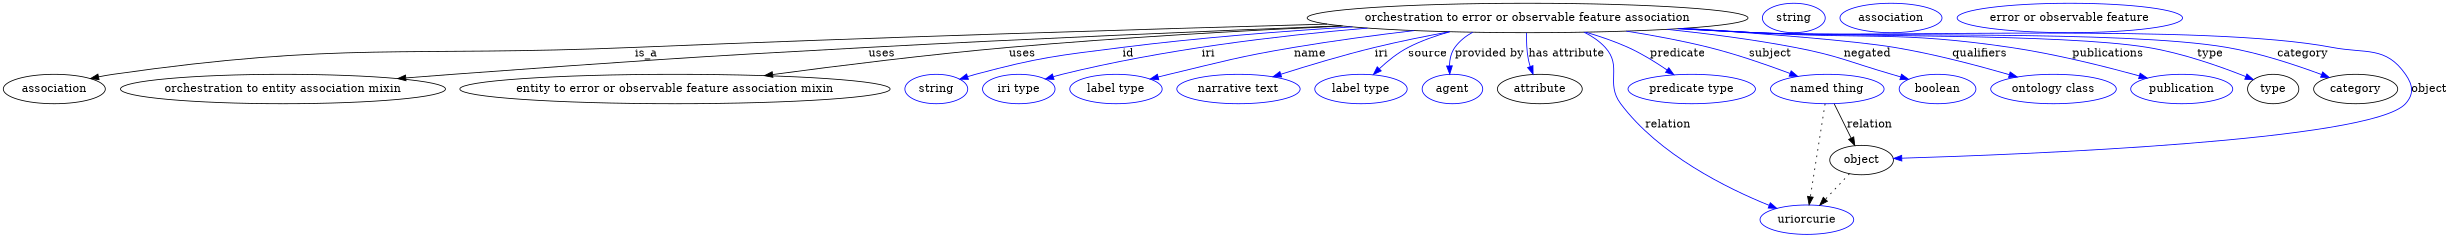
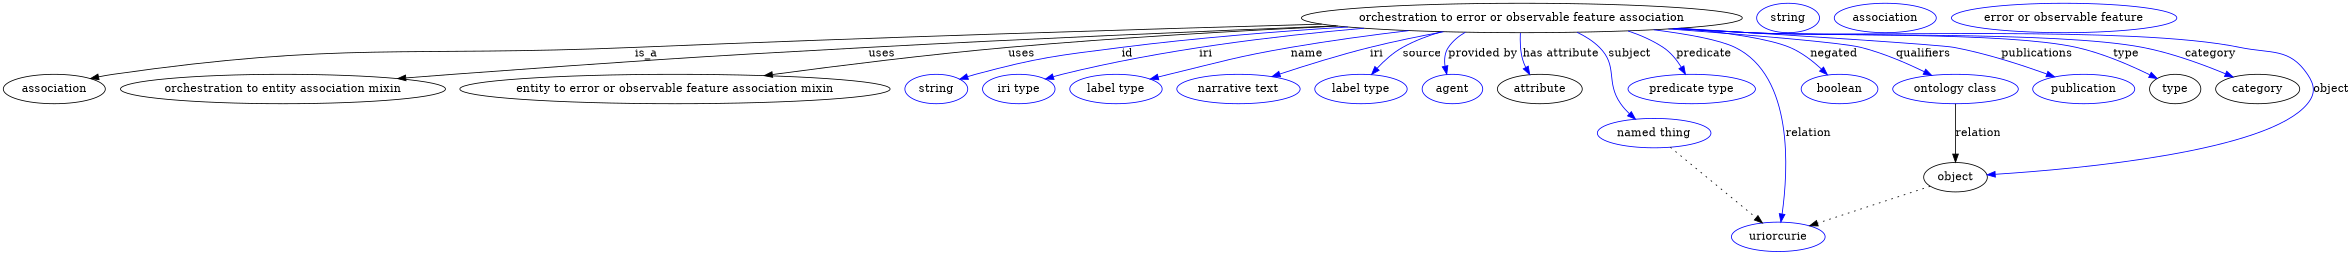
edge "named thing" -> "object": now "ontology class" -> "object"
